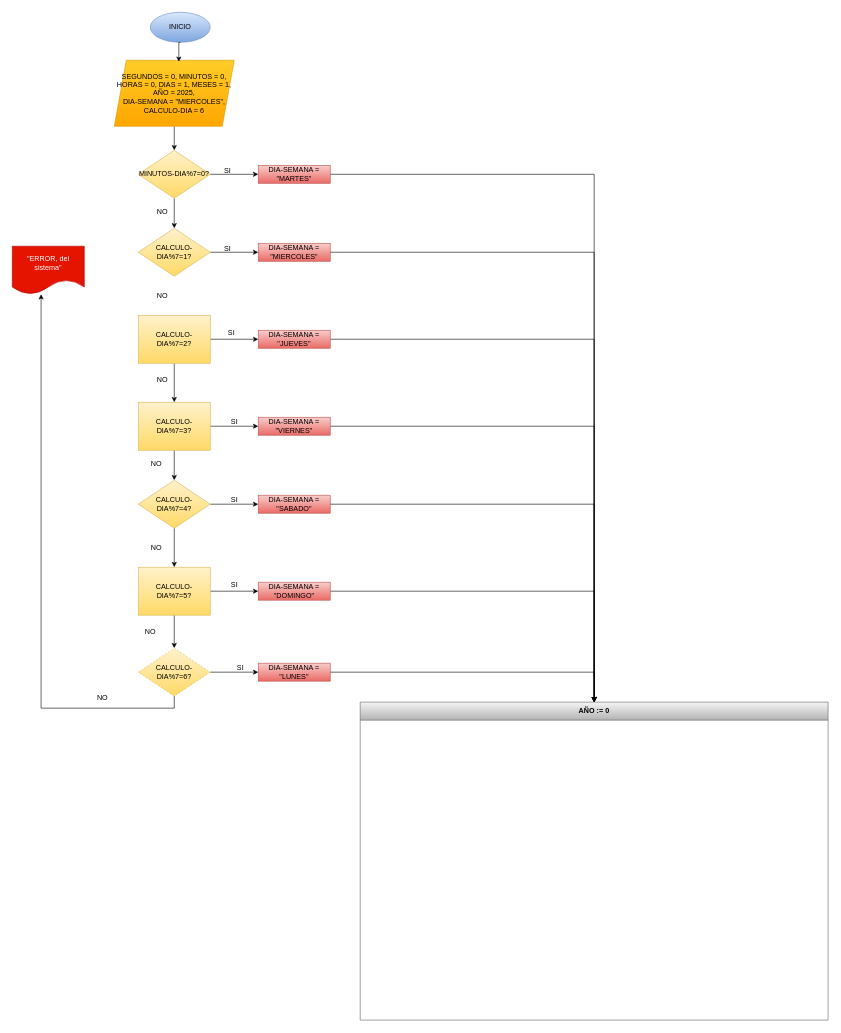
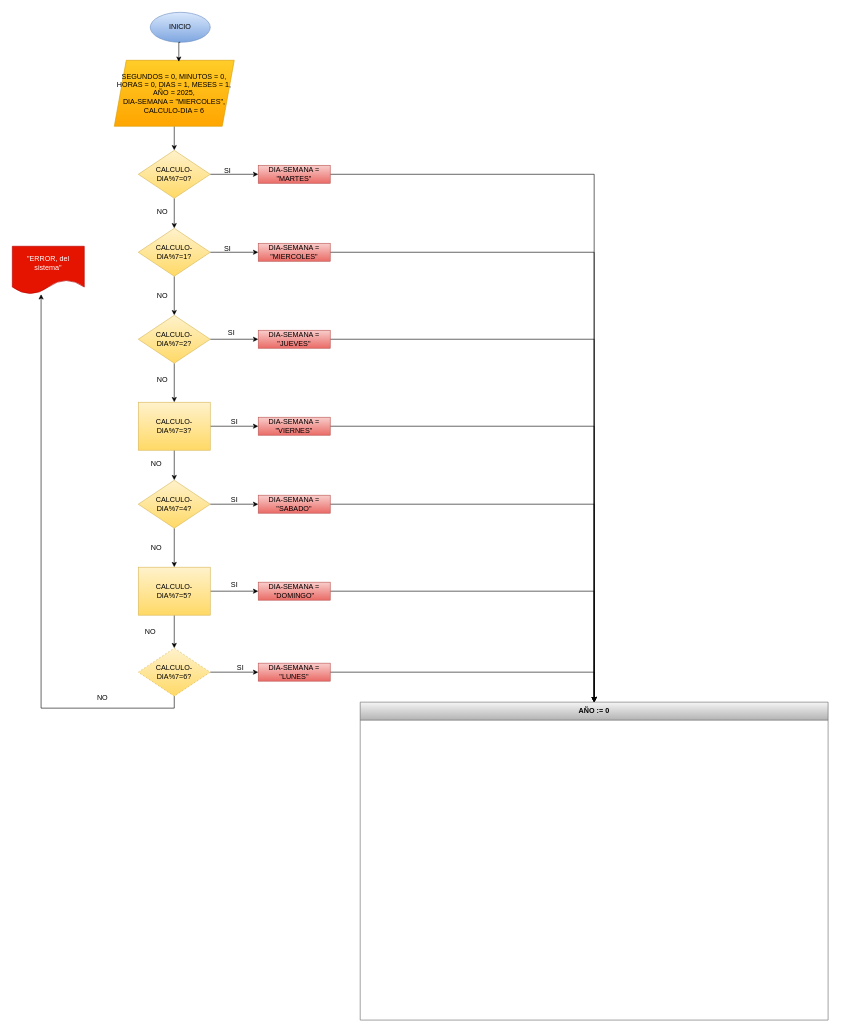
node "MINUTOS-DIA%7=0?": label "MINUTOS-DIA%7=0?" -> "CALCULO-DIA%7=0?"
edge "CALCULO-DIA%7=1?" -> "CALCULO-DIA%7=2?": added
node "CALCULO-DIA%7=2?": shape rectangle -> diamond
